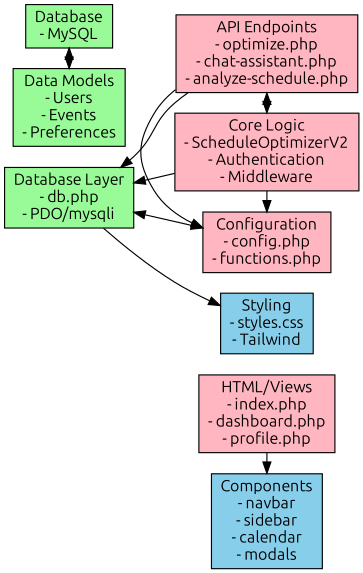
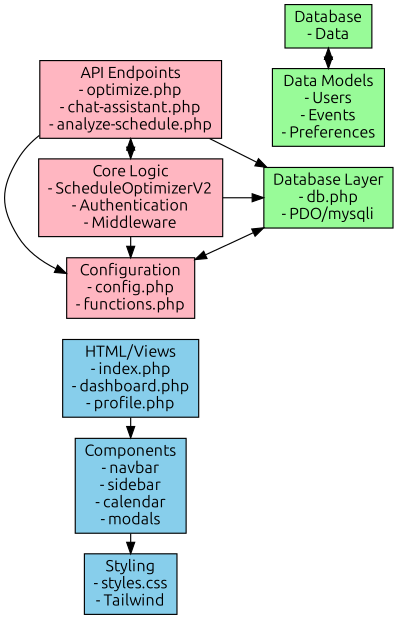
node "Database - MySQL": label "Database - MySQL" -> "Database - Data"
edge "Database Layer - db.php - PDO/mysqli" -> "Styling - styles.css - Tailwind": now "Components - navbar - sidebar - calendar - modals" -> "Styling - styles.css - Tailwind"
node "HTML/Views - index.php - dashboard.php - profile.php": fillcolor lightpink -> skyblue
